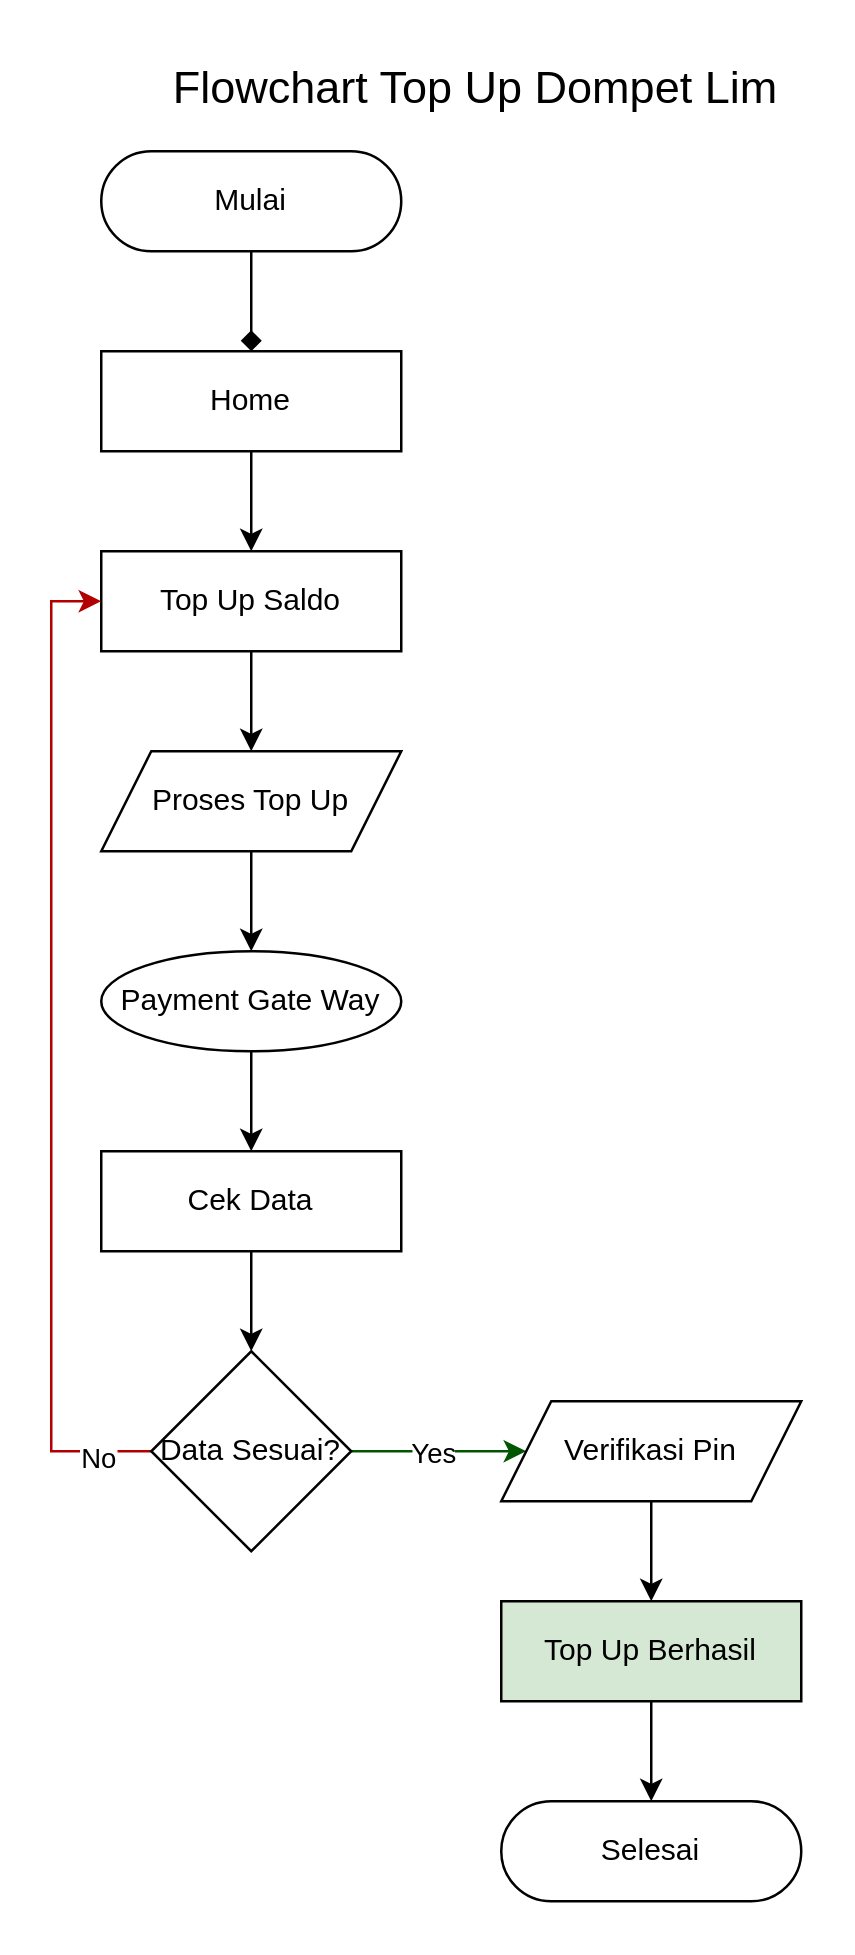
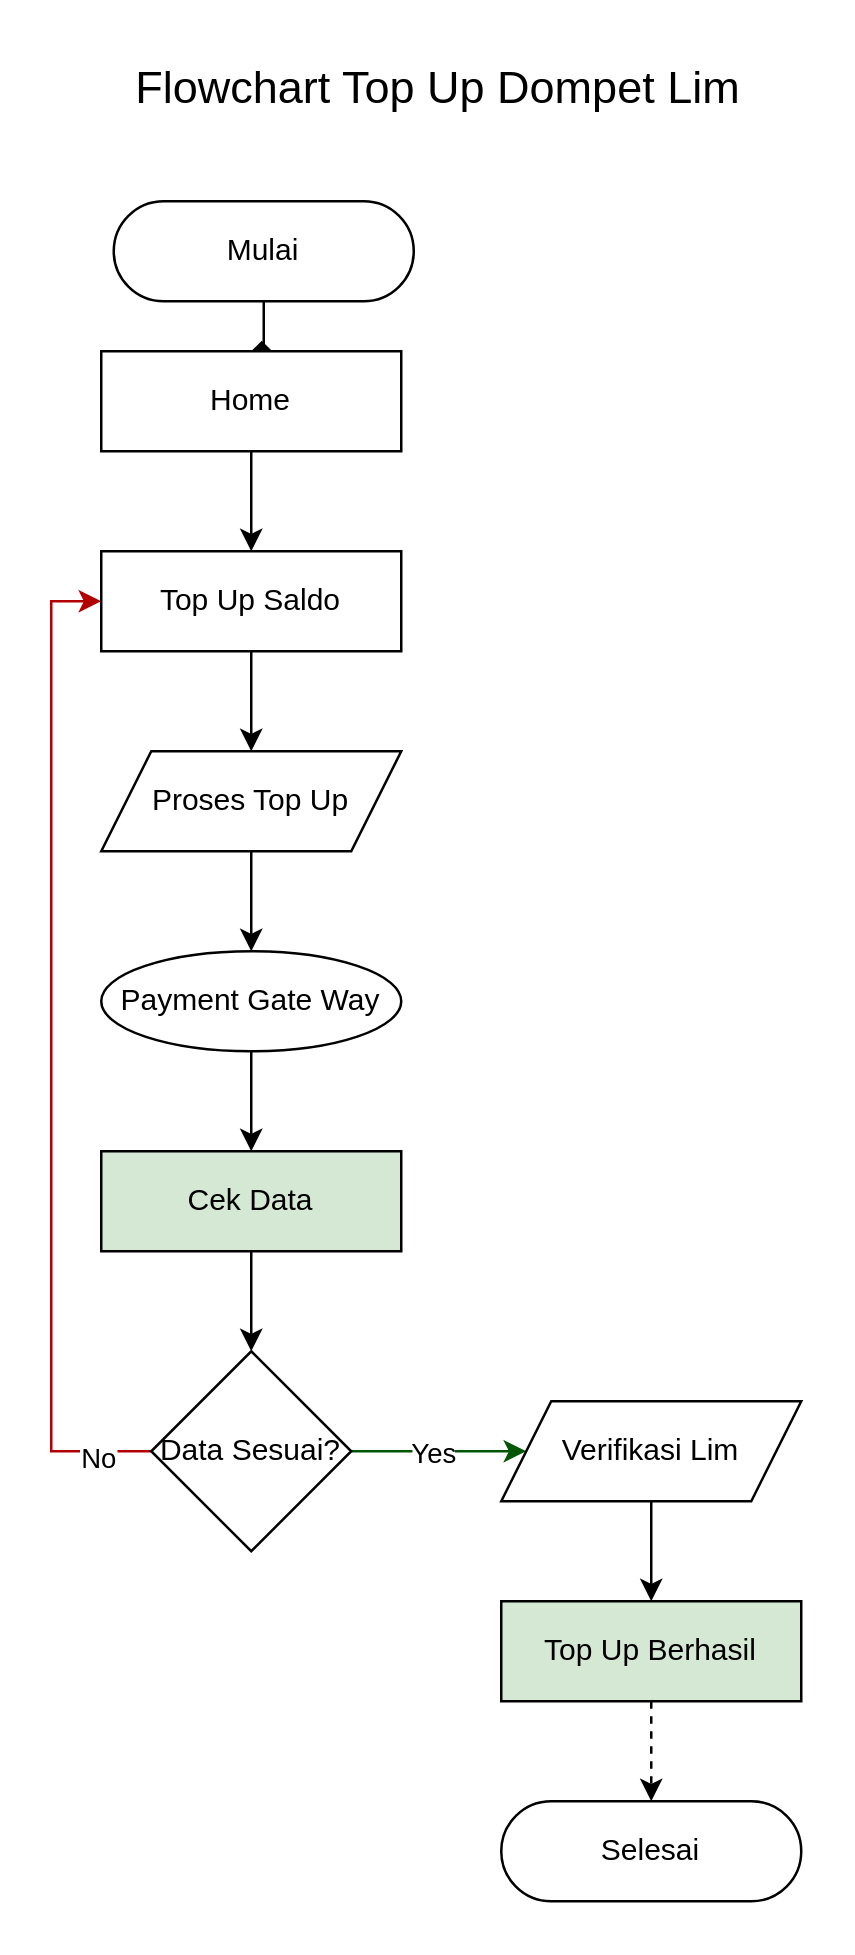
node "Flowchart Top Up Dompet Lim": moved (476, 89) -> (439, 89)
node "Mulai": moved (251, 201) -> (264, 251)
node "Cek Data": fillcolor #ffffff -> #d5e8d4
node "Verifikasi Pin": label "Verifikasi Pin" -> "Verifikasi Lim"
edge "Top Up Berhasil" -> "Selesai": style solid -> dashed
